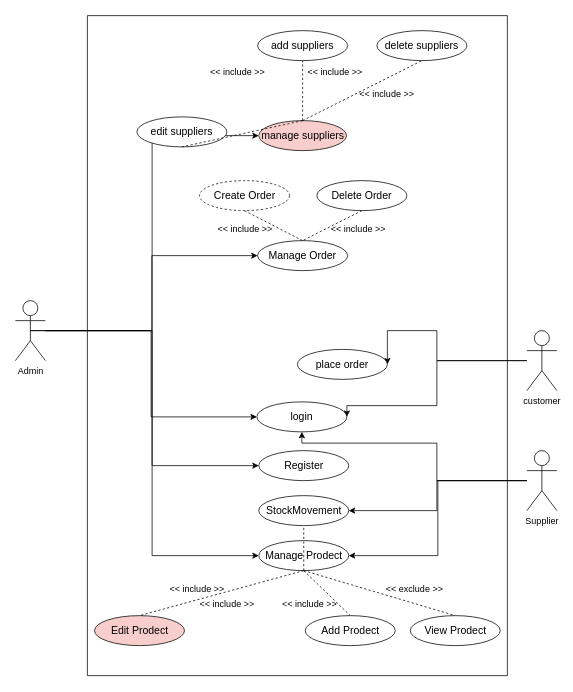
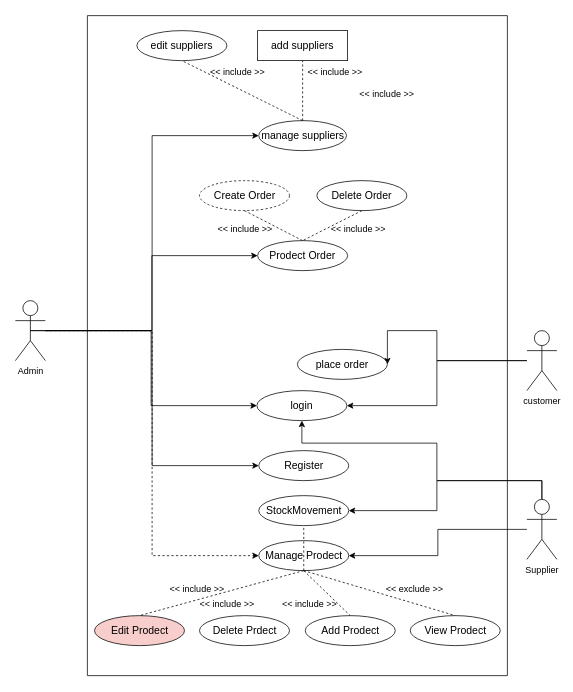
node "add suppliers": shape ellipse -> rectangle
node "delete suppliers": removed
edge "delete suppliers" -- "manage suppliers": removed
node "edit suppliers": moved (182, 132) -> (182, 45)
node "manage suppliers": fillcolor #f8cecc -> #ffffff
node "Manage Order": label "Manage Order" -> "Prodect Order"
node "login": moved (302, 417) -> (302, 405)
node "Supplier": moved (542, 480) -> (542, 529)
edge "Admin" -> "Manage Prodect": style solid -> dashed
node "Delete Prdect": added
